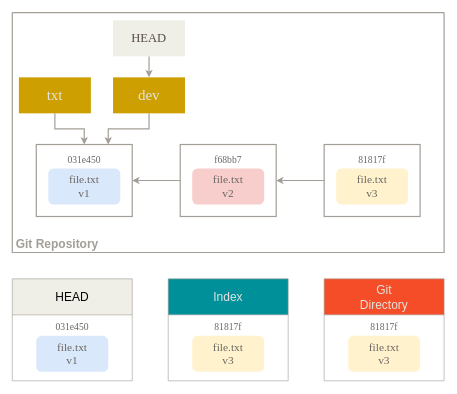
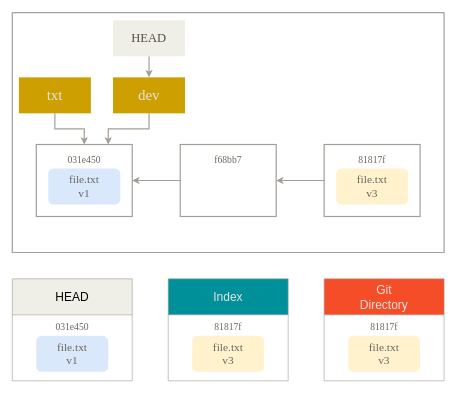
node "file.txt v2": removed
node "Git Repository": removed
